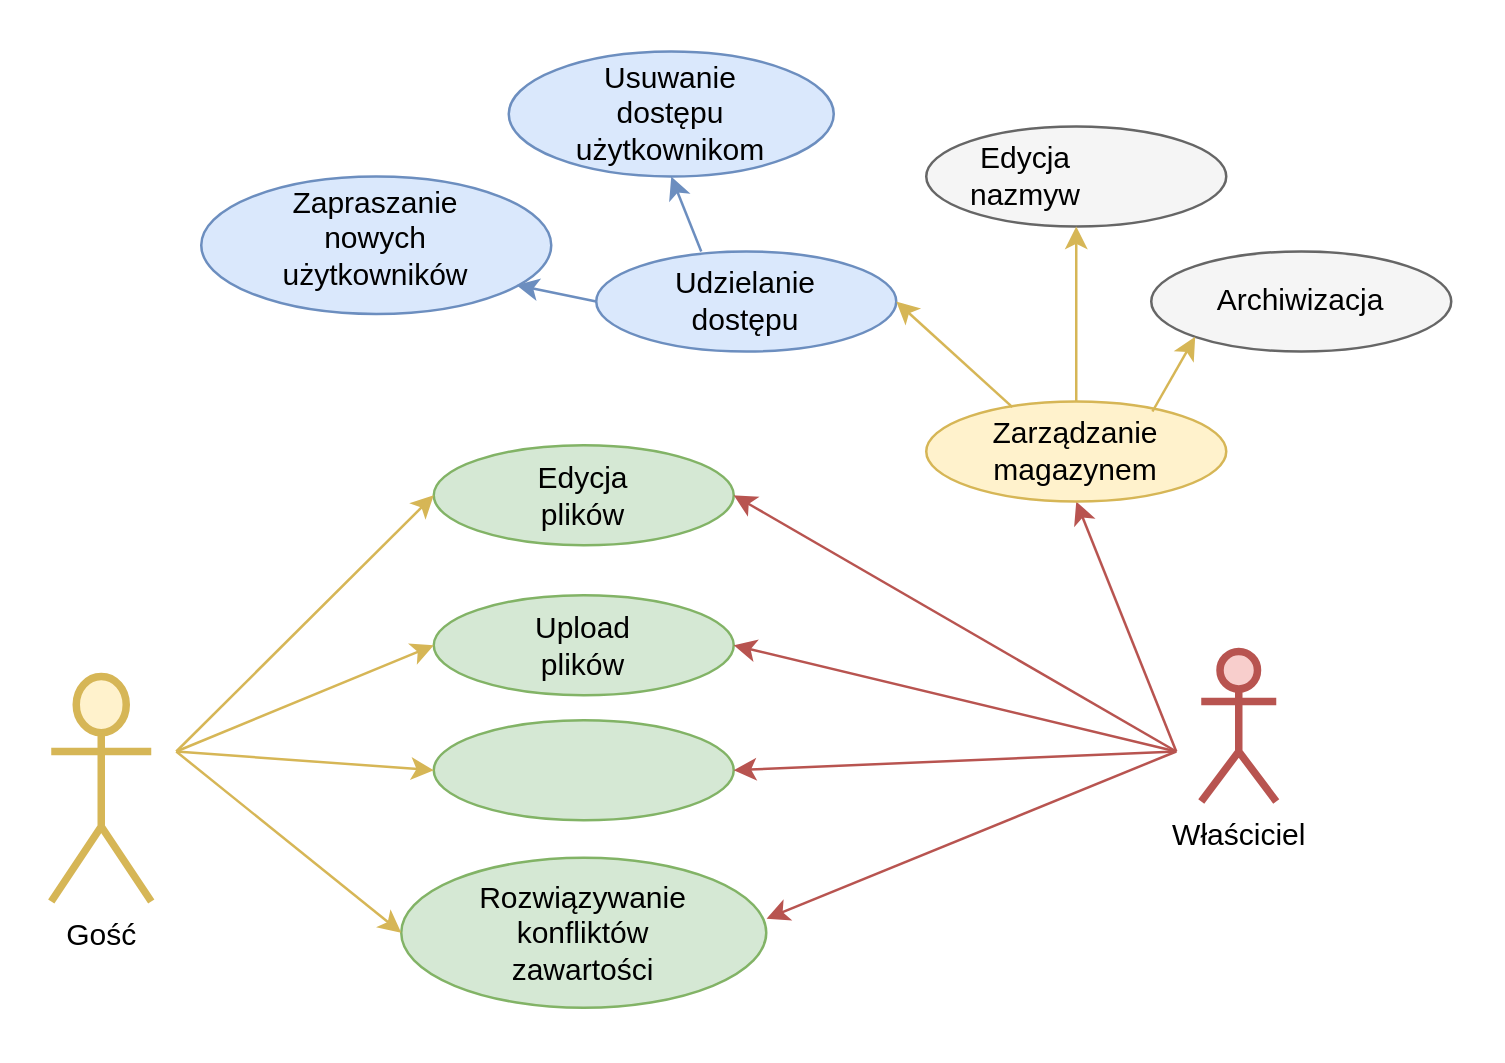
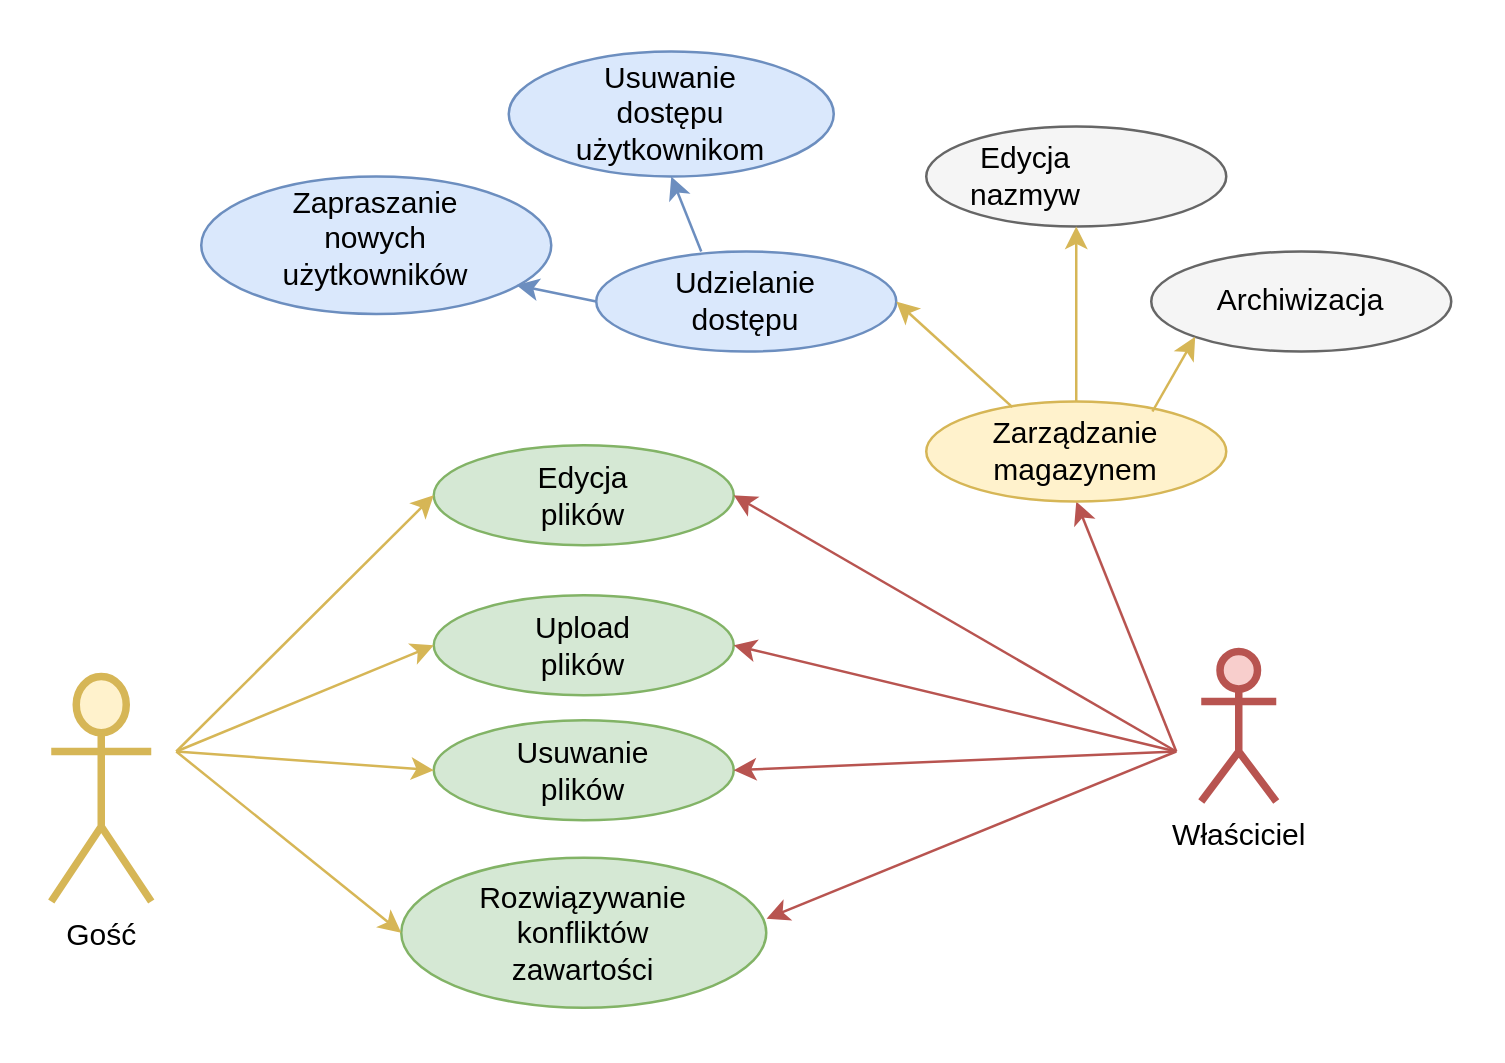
node "Usuwanie plików": added
